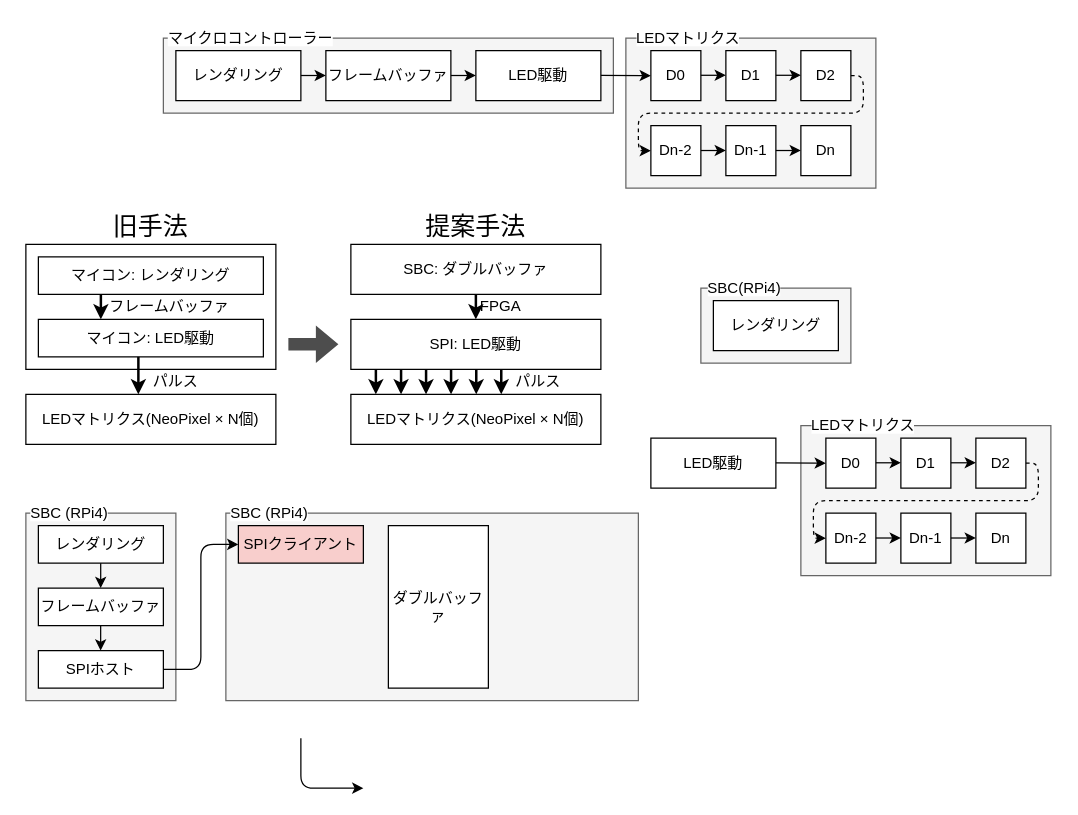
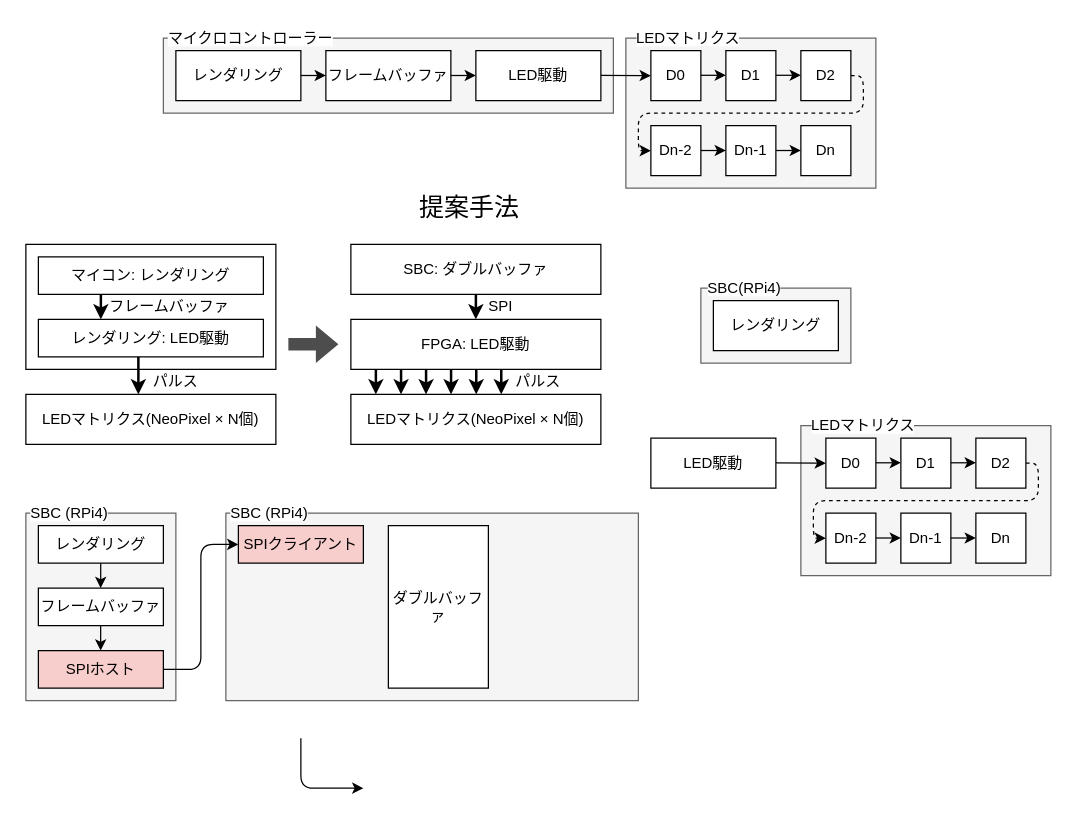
node "旧手法": removed
node "提案手法": moved (476, 226) -> (469, 207)
node "FPGA": label "FPGA" -> "SPI"
node "マイコン: LED駆動": label "マイコン: LED駆動" -> "レンダリング: LED駆動"
node "SPI: LED駆動": label "SPI: LED駆動" -> "FPGA: LED駆動"
node "SPIホスト": fillcolor #ffffff -> #f8cecc
